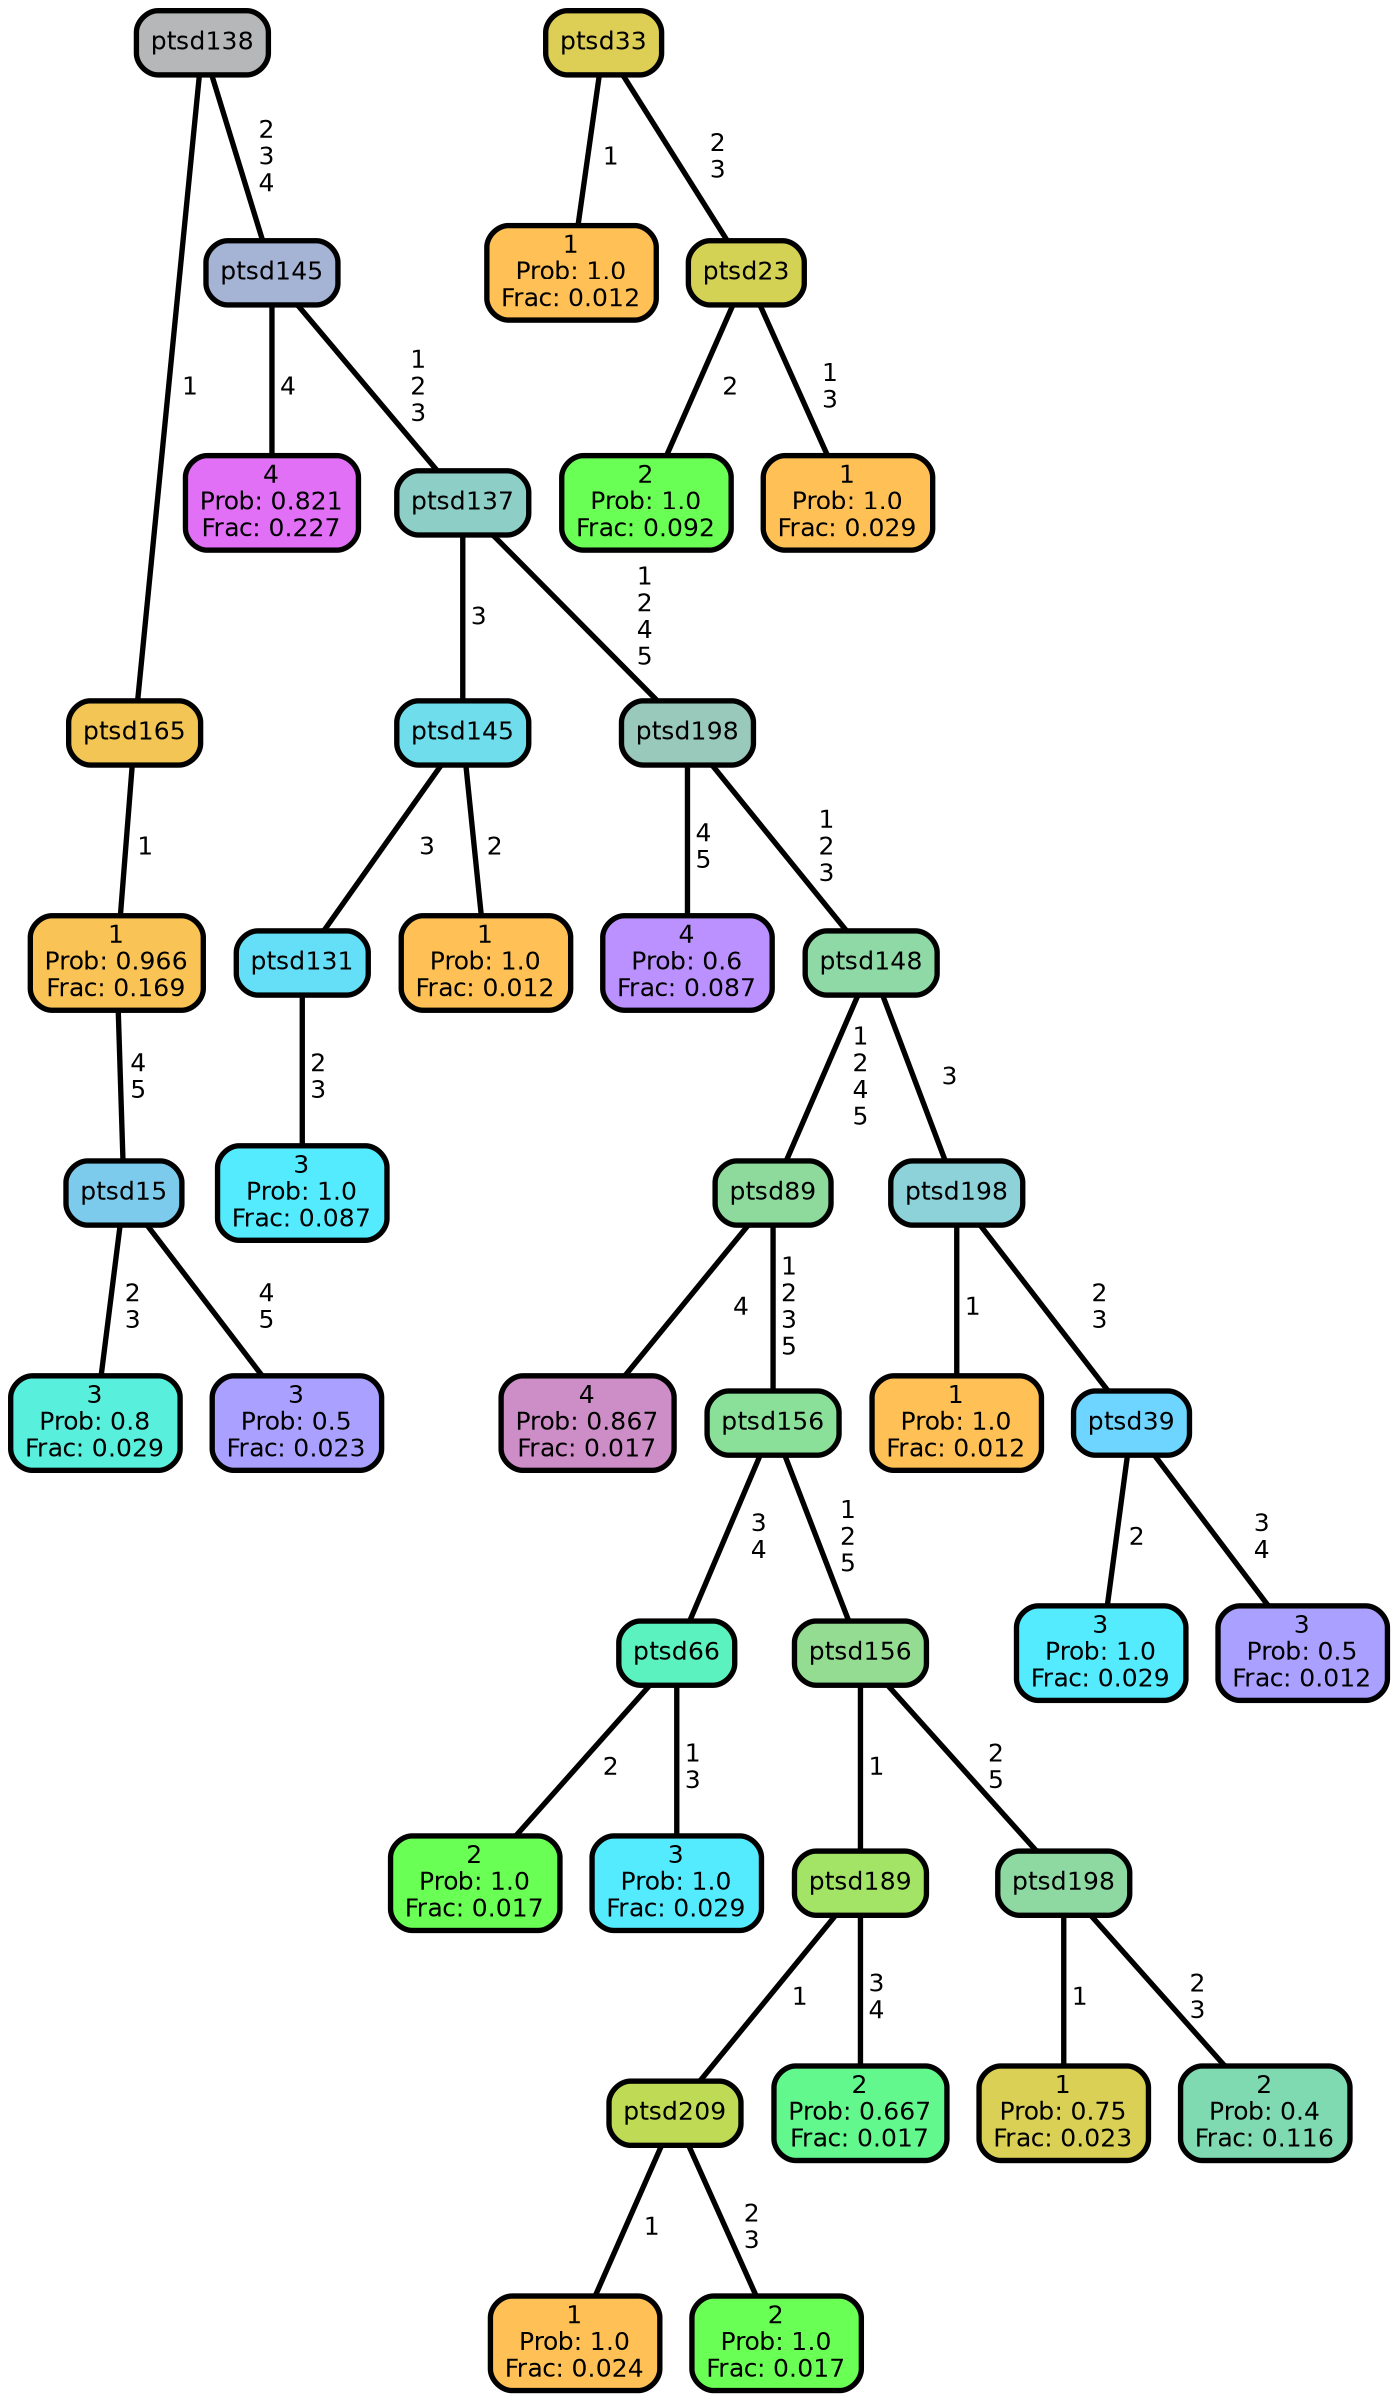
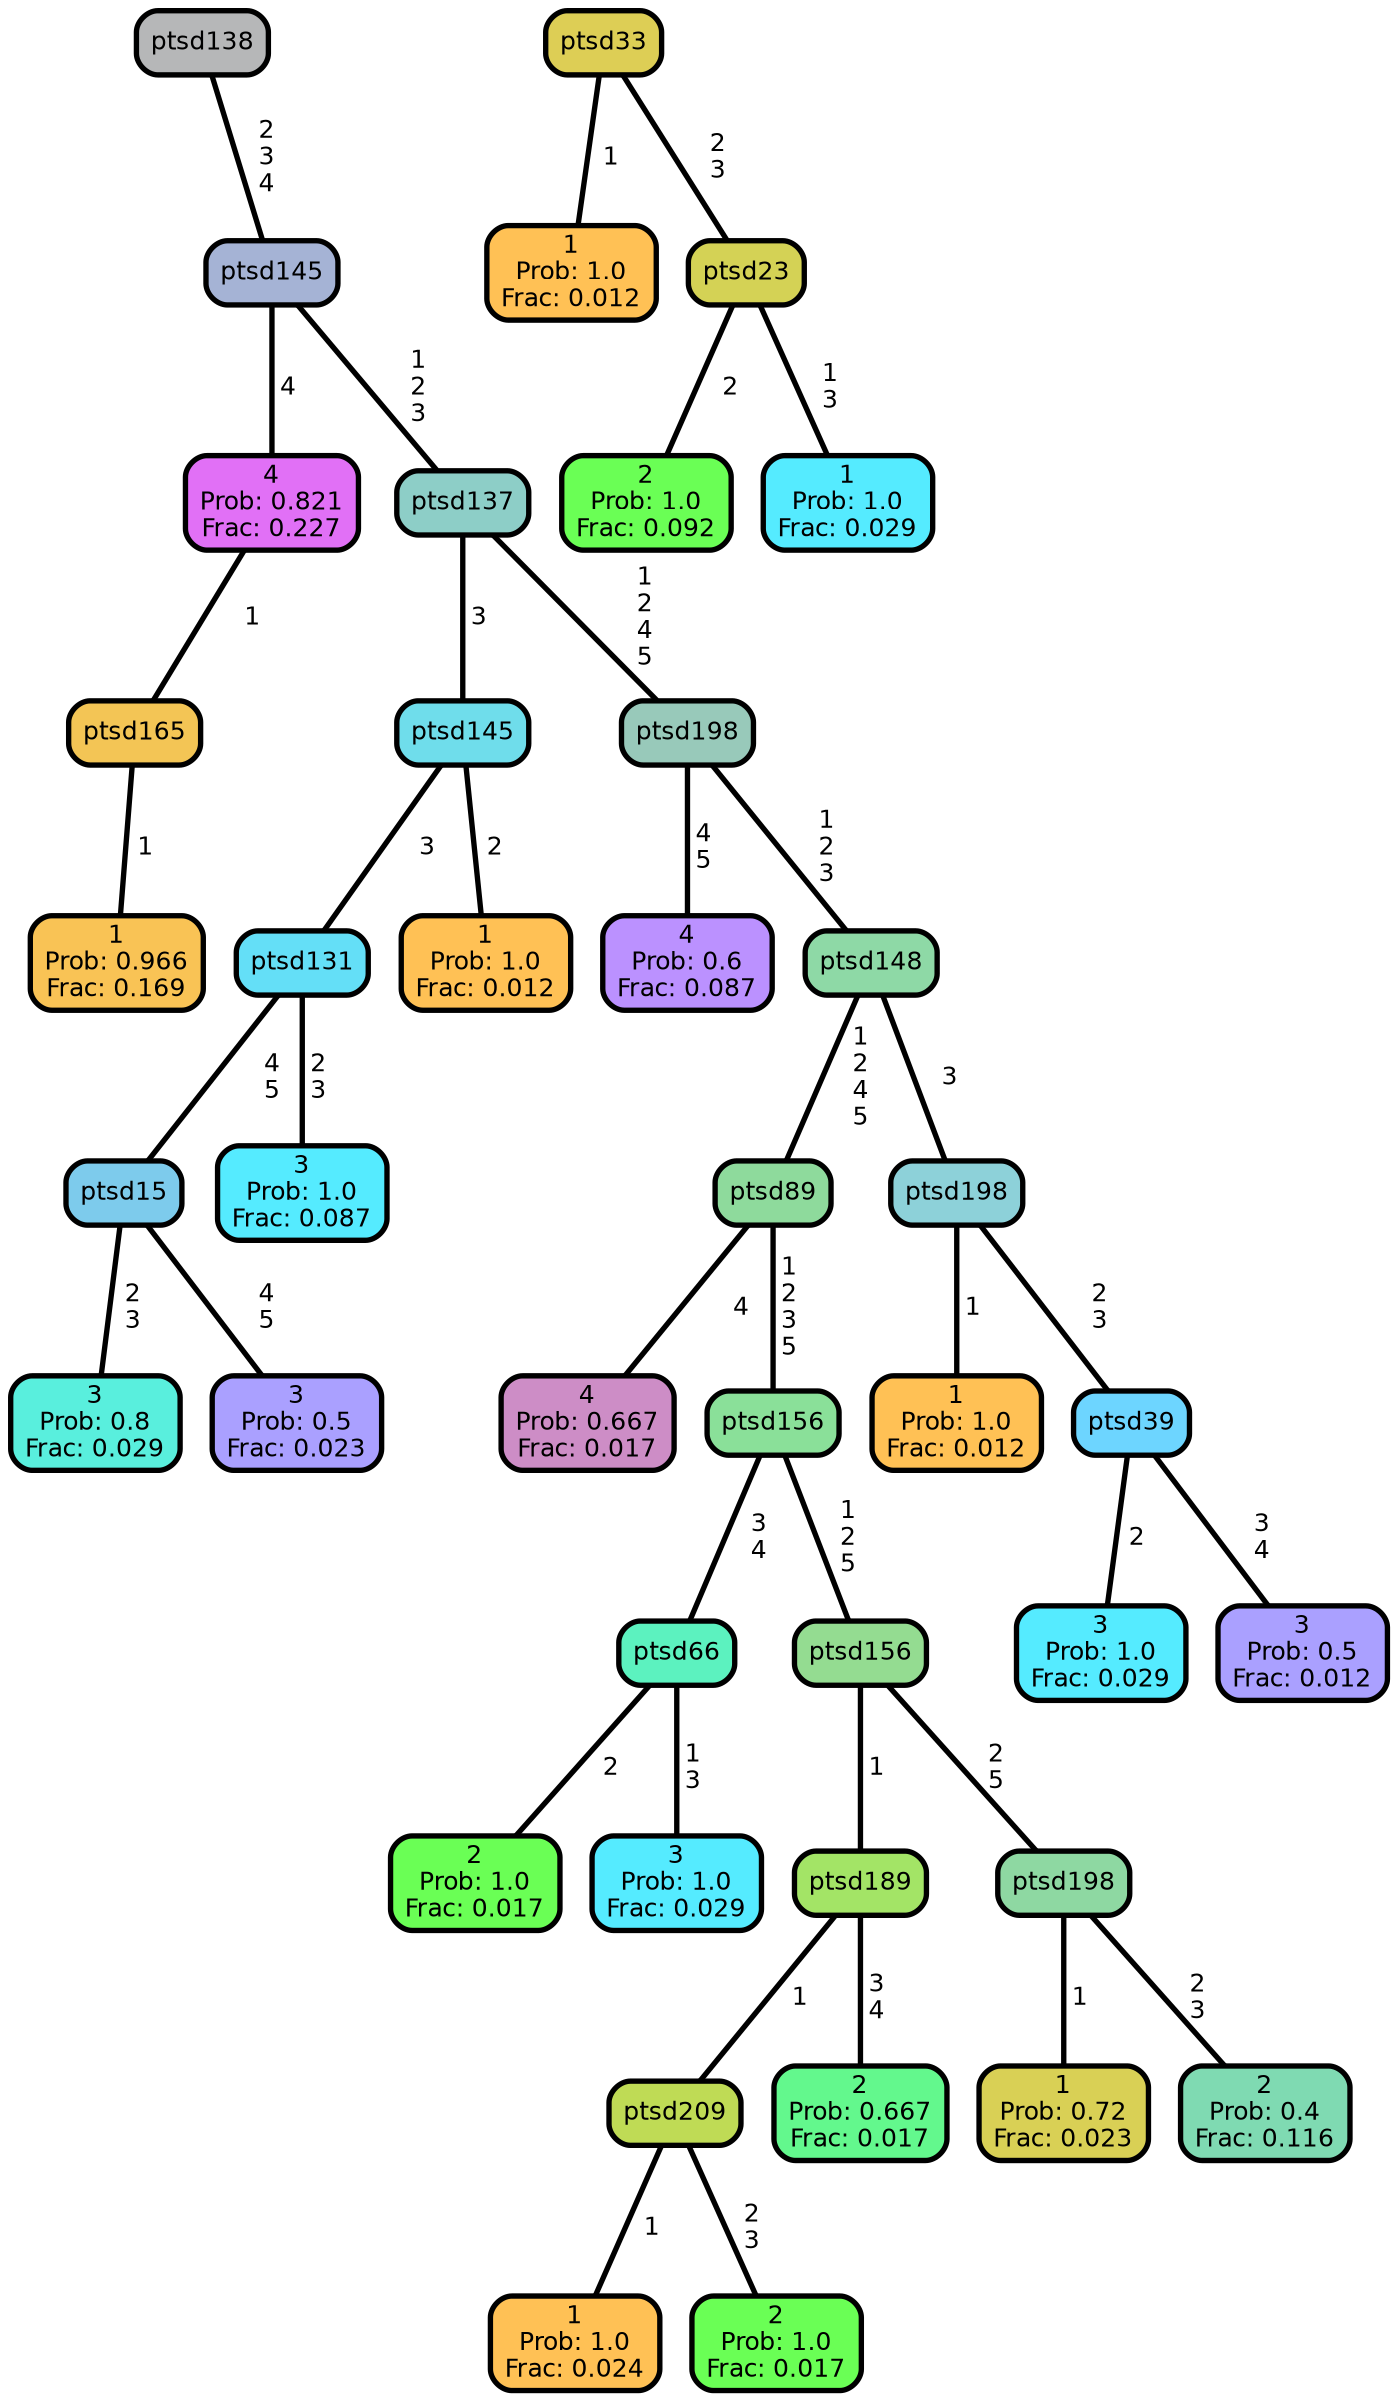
edge "ptsd138" -- "ptsd165": now "4 Prob: 0.821 Frac: 0.227" -- "ptsd165"
node "1 Prob: 1.0 Frac: 0.029": fillcolor #ffc155 -> #55ebff
edge "1 Prob: 0.966 Frac: 0.169" -- "ptsd15": now "ptsd131" -- "ptsd15"
node "4 Prob: 0.867 Frac: 0.017": label "4 Prob: 0.867 Frac: 0.017" -> "4 Prob: 0.667 Frac: 0.017"
node "1 Prob: 0.75 Frac: 0.023": label "1 Prob: 0.75 Frac: 0.023" -> "1 Prob: 0.72 Frac: 0.023"
